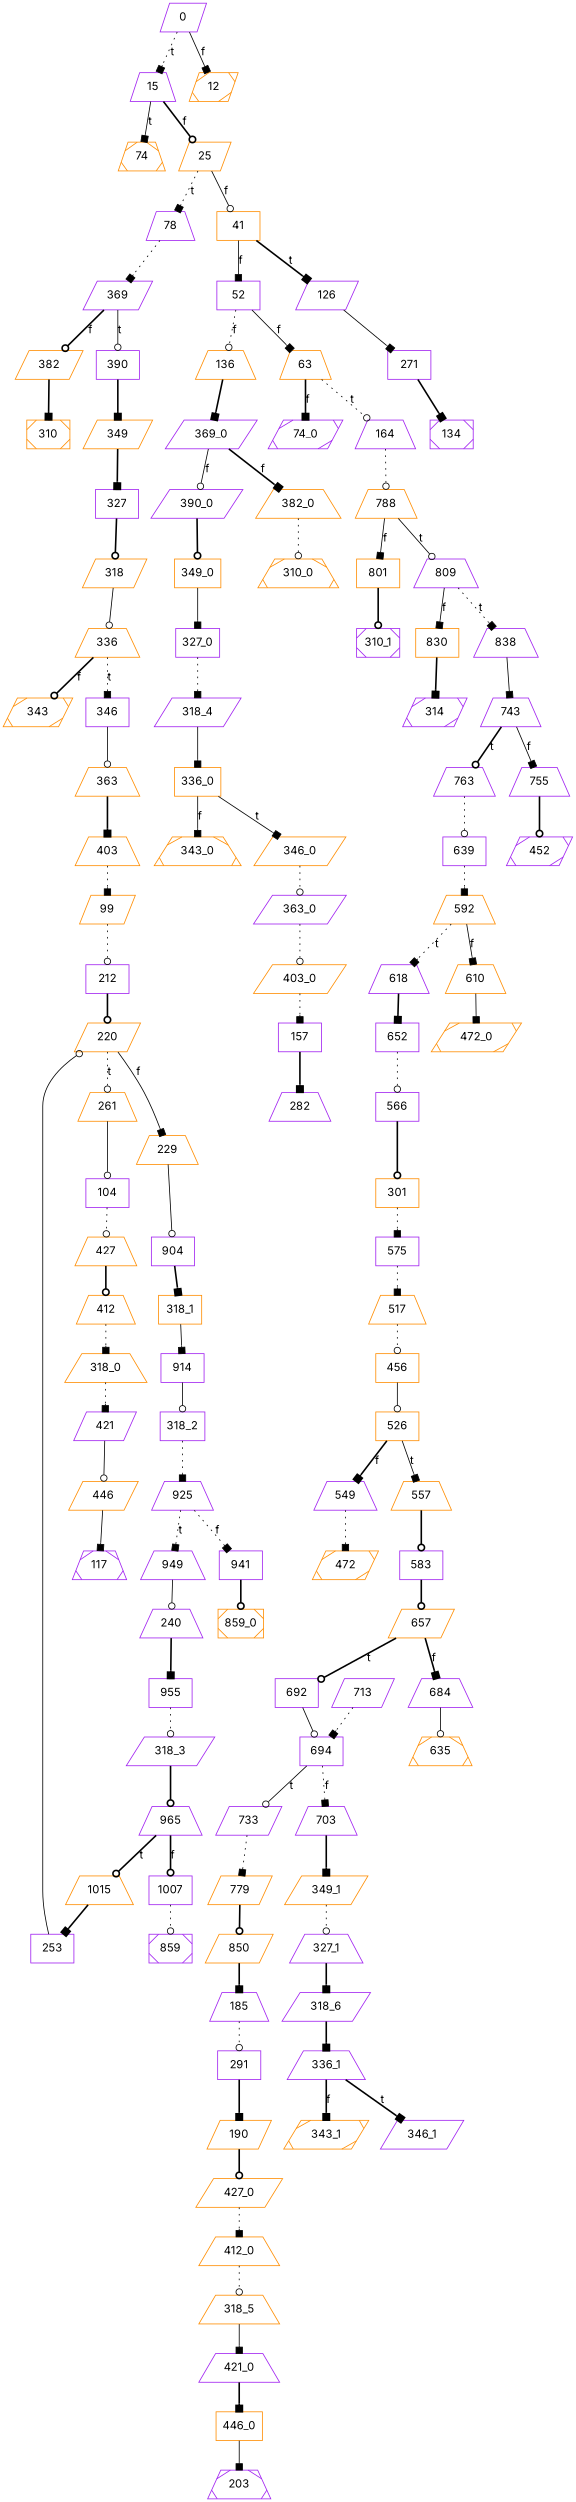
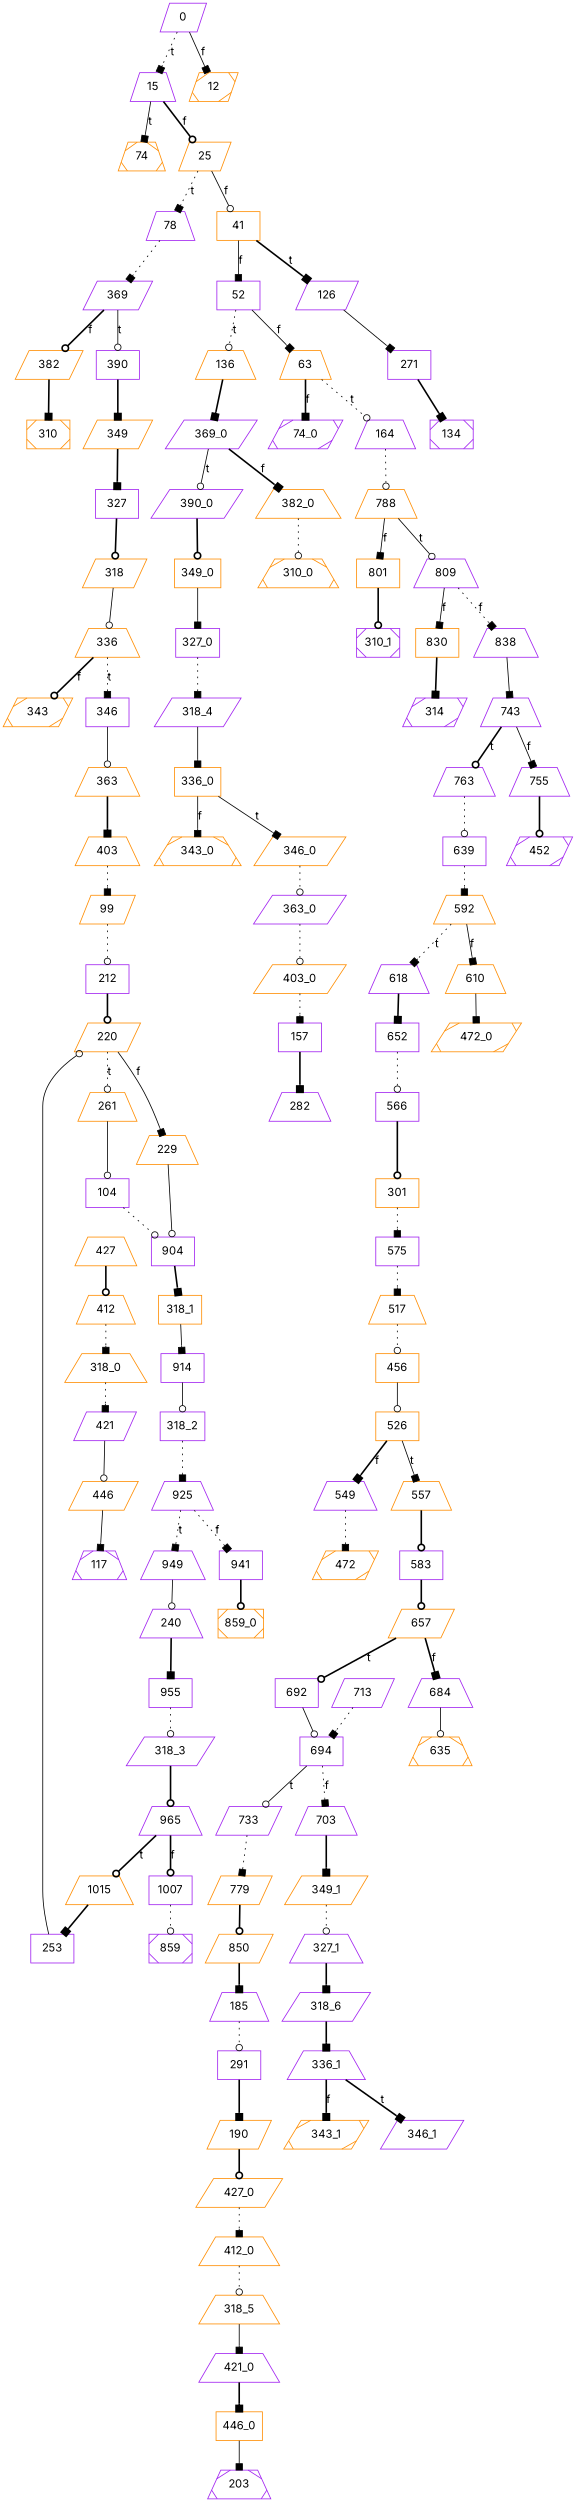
edge "52" -> "136": label "f" -> "t"
edge "369_0" -> "390_0": label "f" -> "t"
edge "809" -> "838": label "t" -> "f"
edge "104" -> "427": now "104" -> "904"
